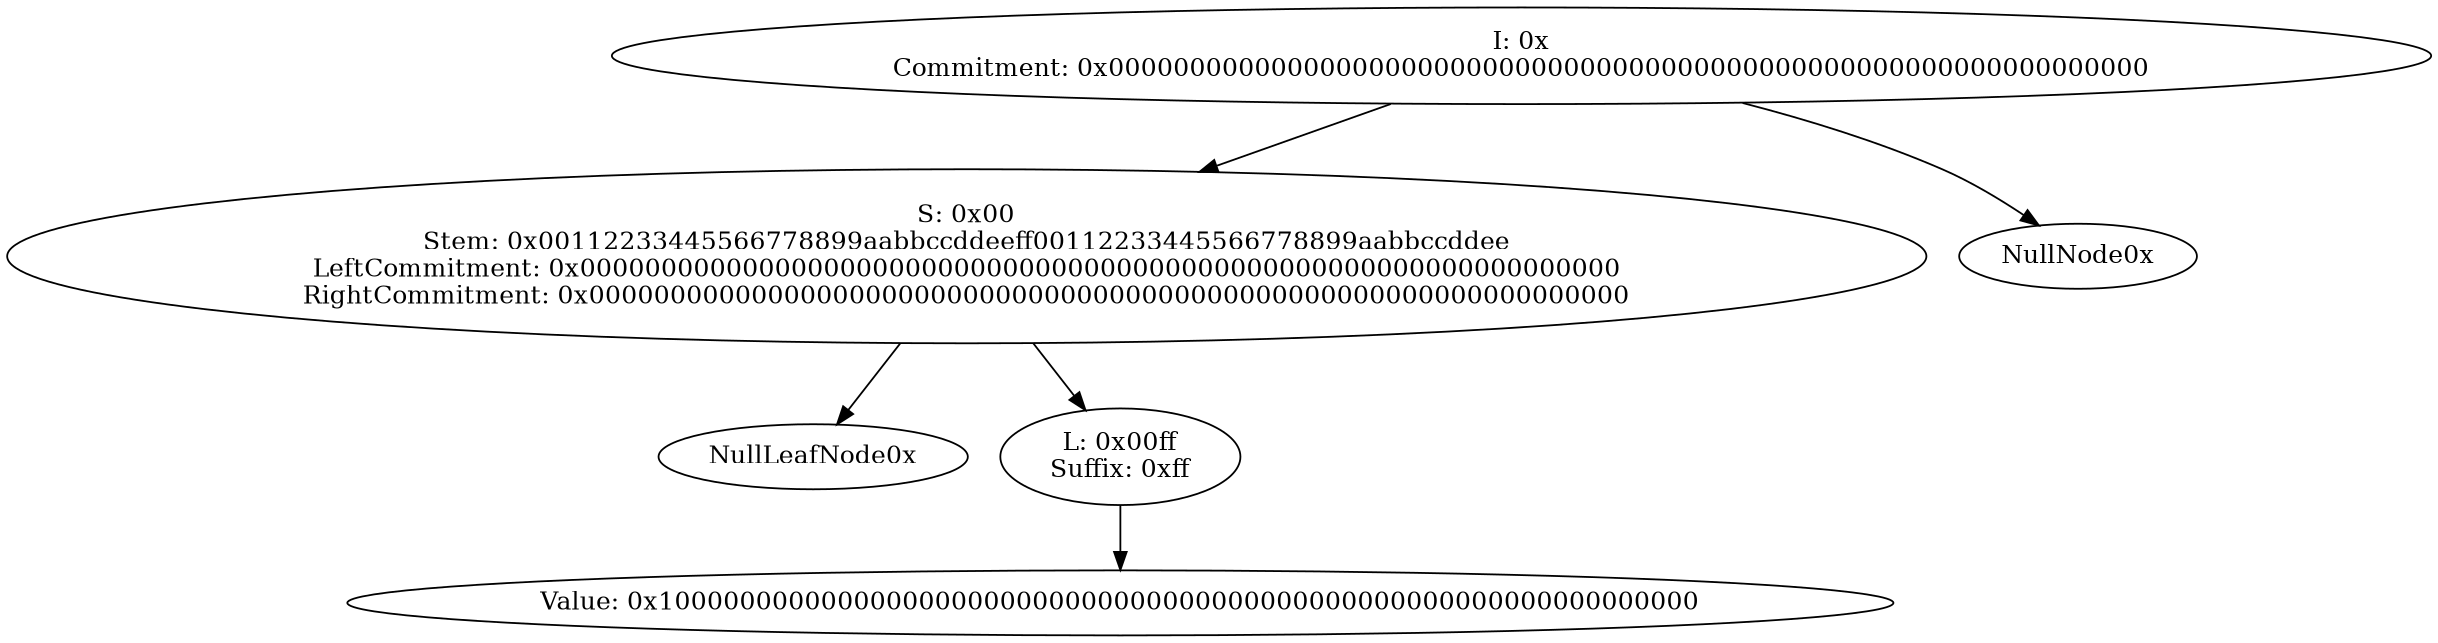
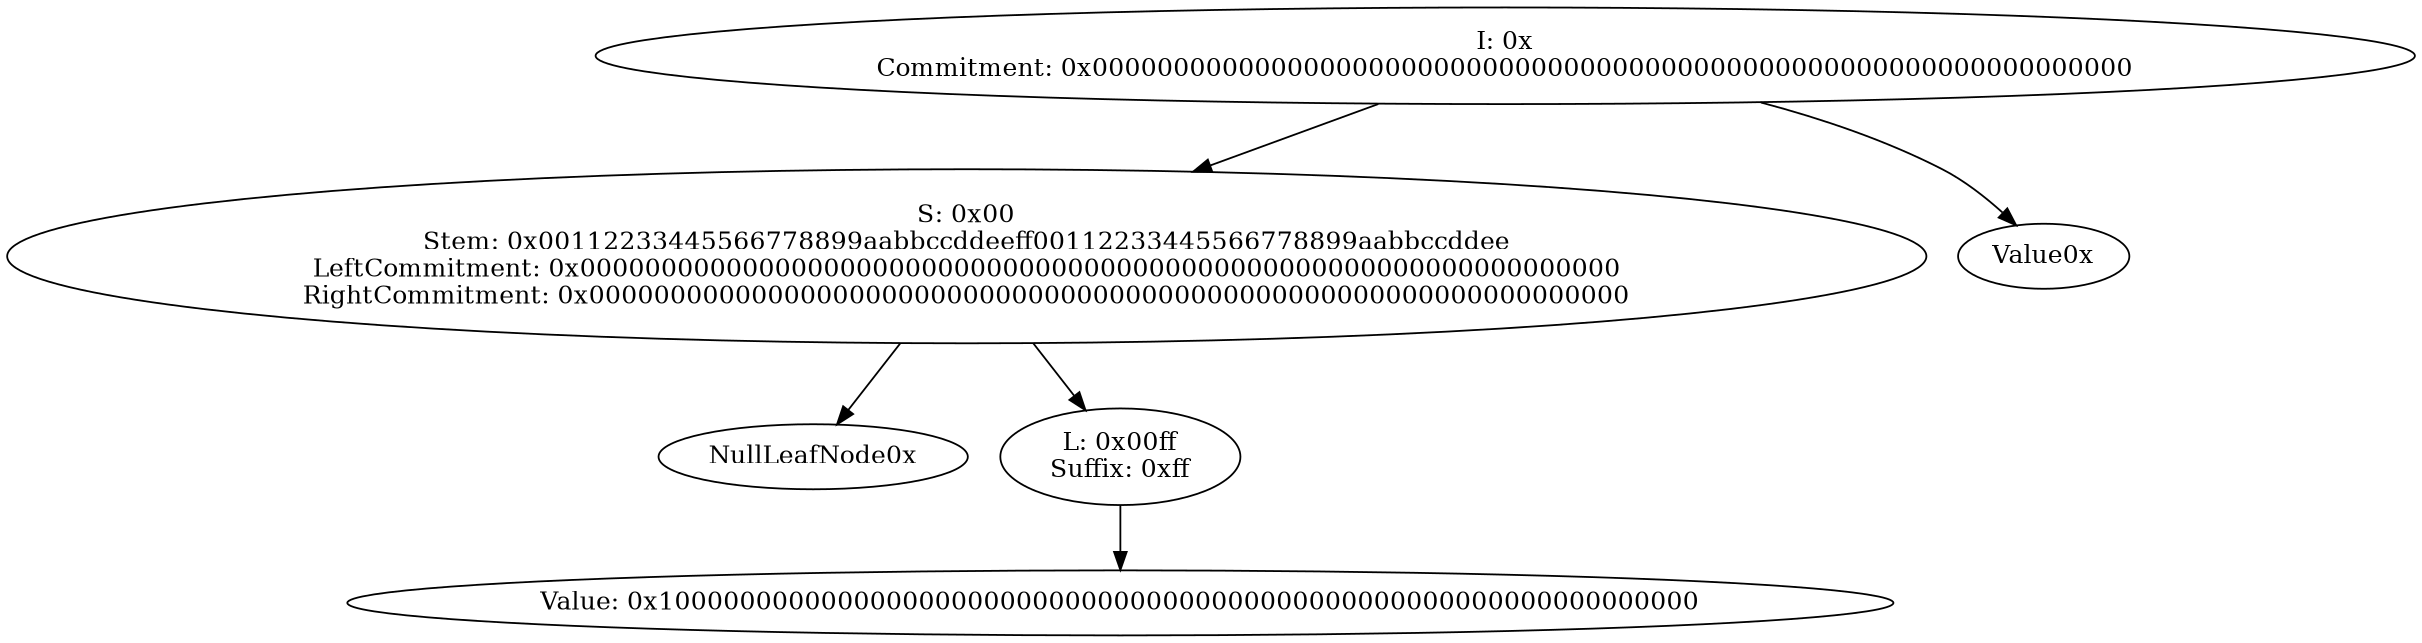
node "NullNode0x": label "NullNode0x" -> "Value0x"
